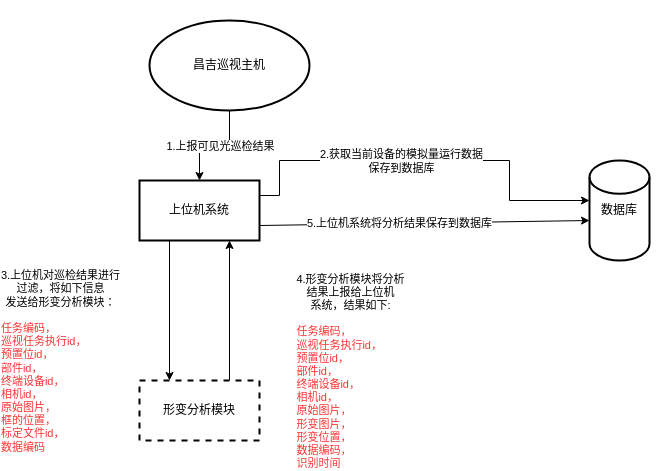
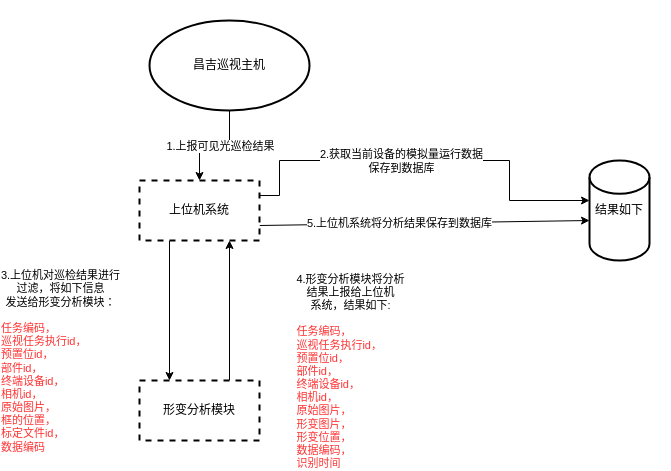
node "上位机系统": style solid -> dashed
node "数据库": label "数据库" -> "结果如下"
